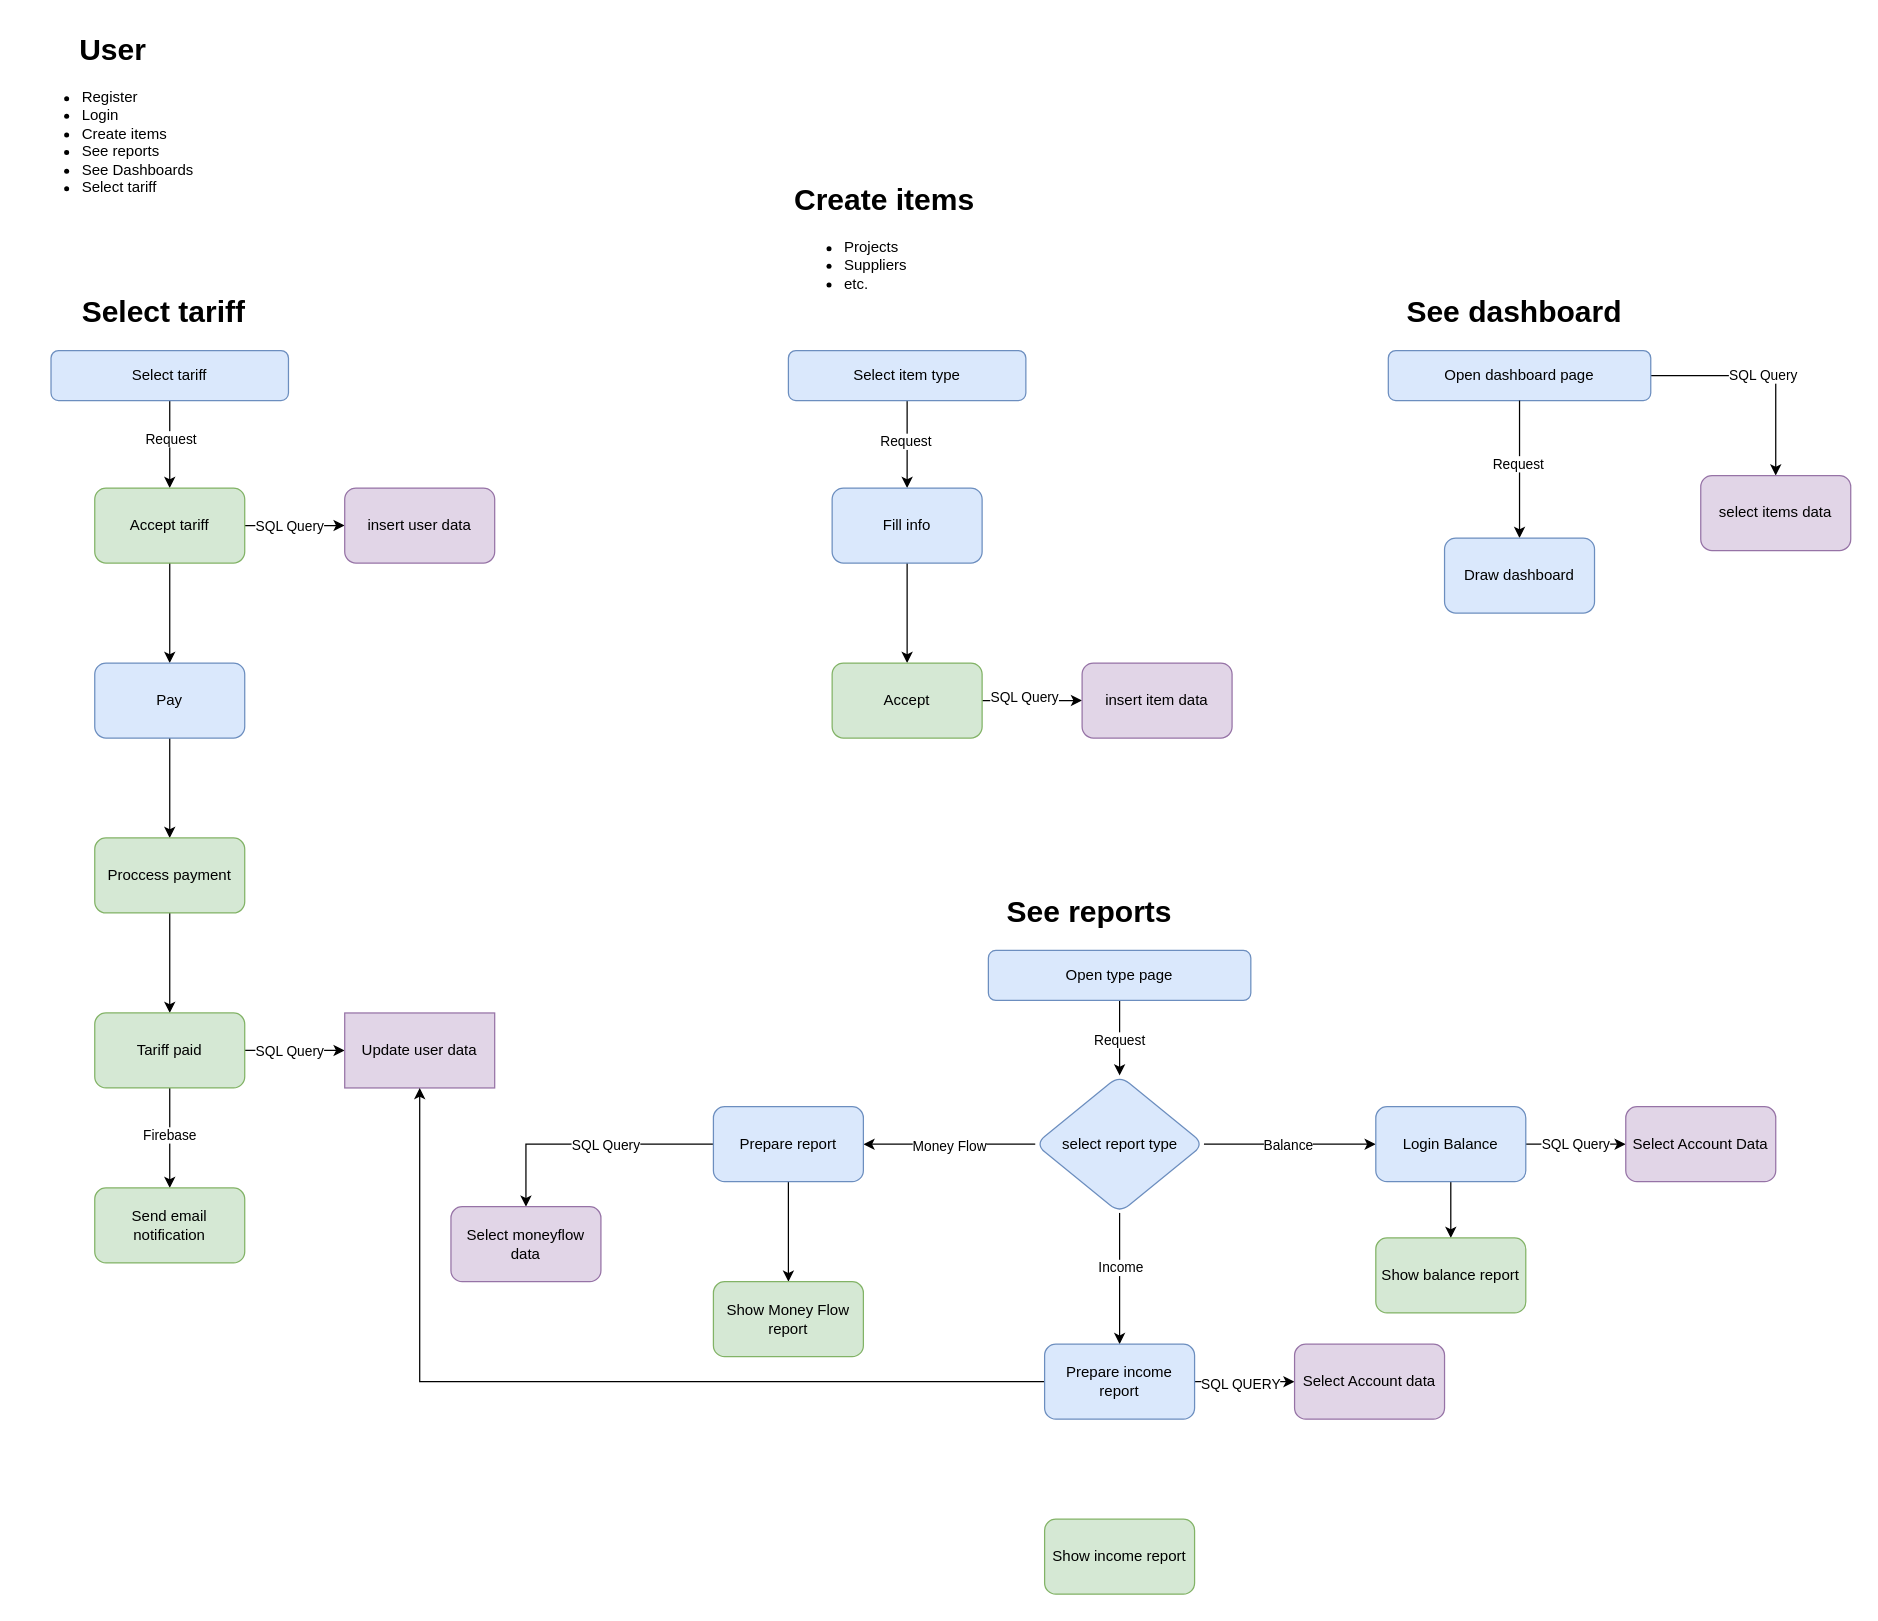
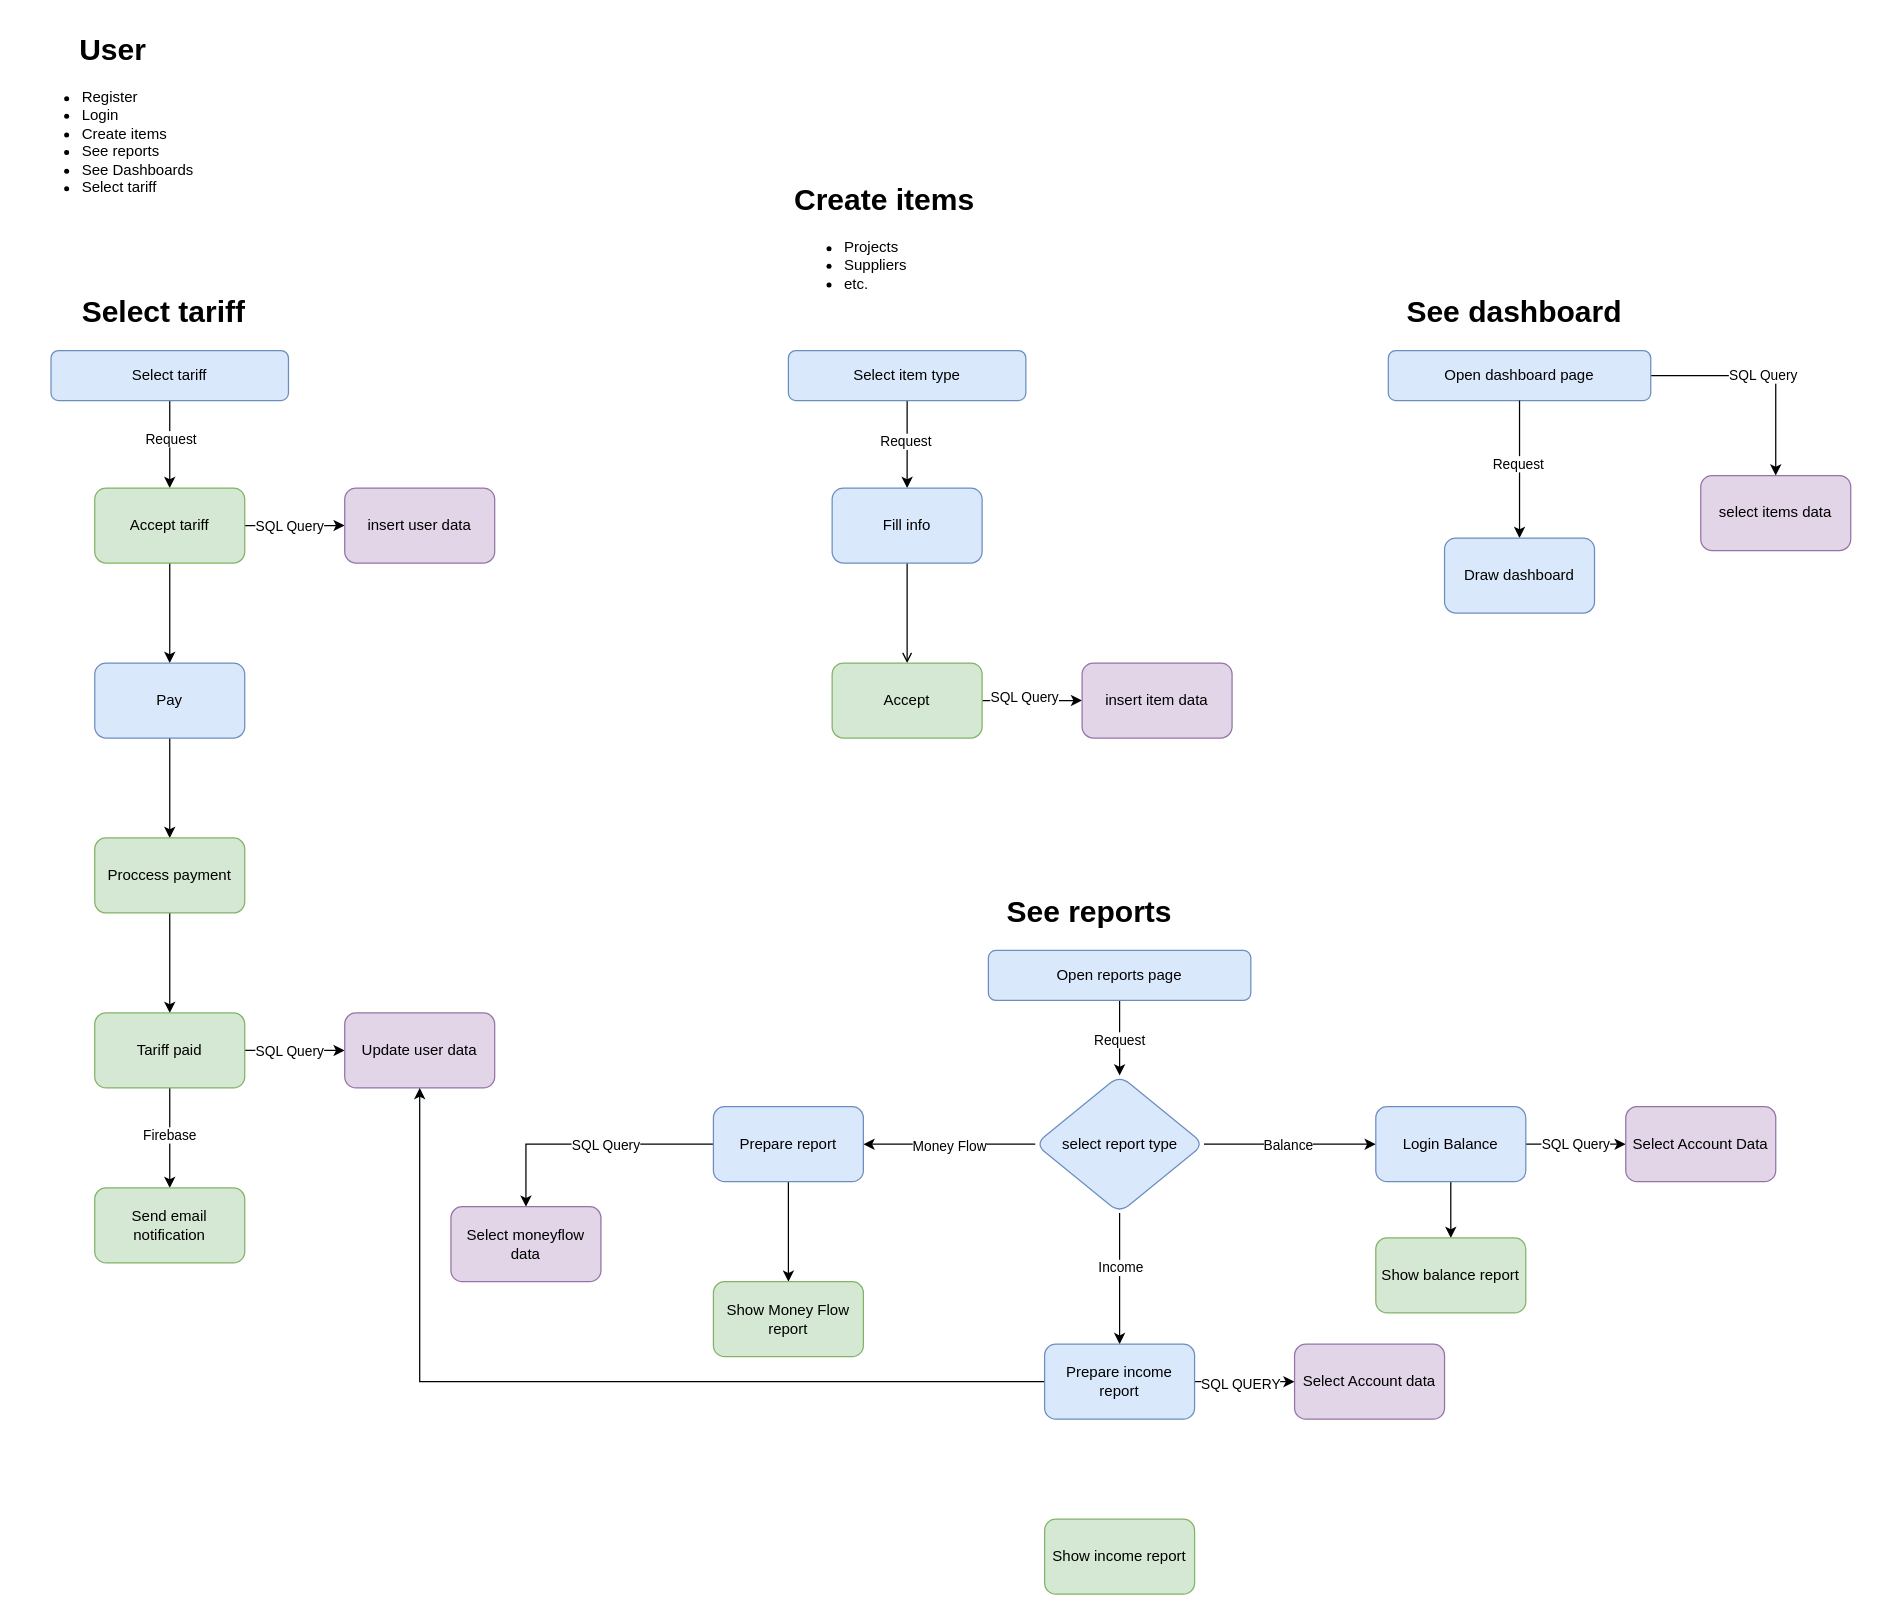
edge "Fill info" -> "Accept": arrowhead classic -> open
node "Open type page": label "Open type page" -> "Open reports page"
node "Update user data": shape rectangle -> rounded rectangle
